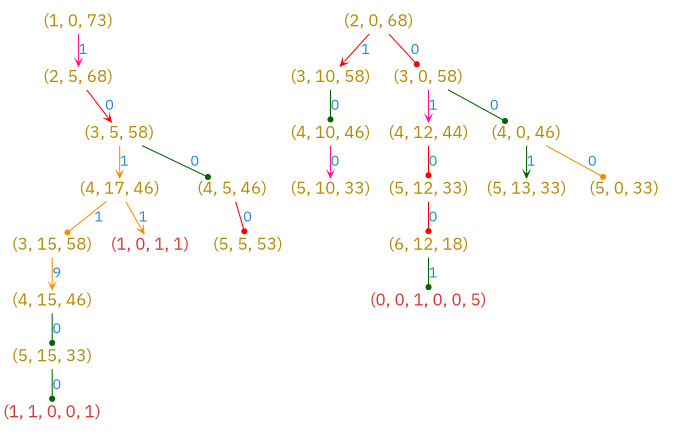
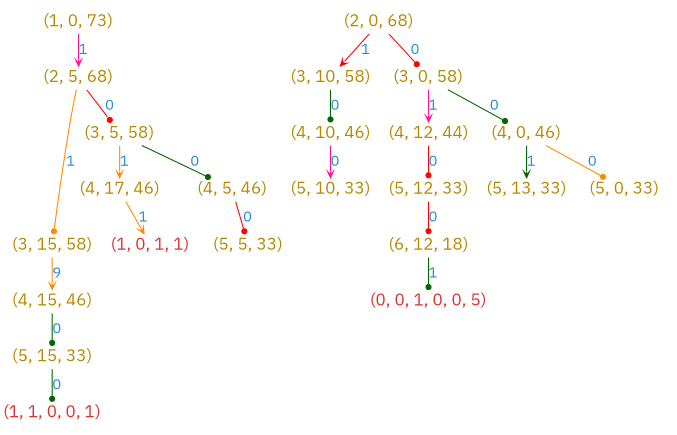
edge "(2, 5, 68)" -> "(3, 5, 58)": arrowhead vee -> dot
edge "(4, 17, 46)" -> "(3, 15, 58)": now "(2, 5, 68)" -> "(3, 15, 58)"
node "(5, 5, 53)": label "(5, 5, 53)" -> "(5, 5, 33)"
